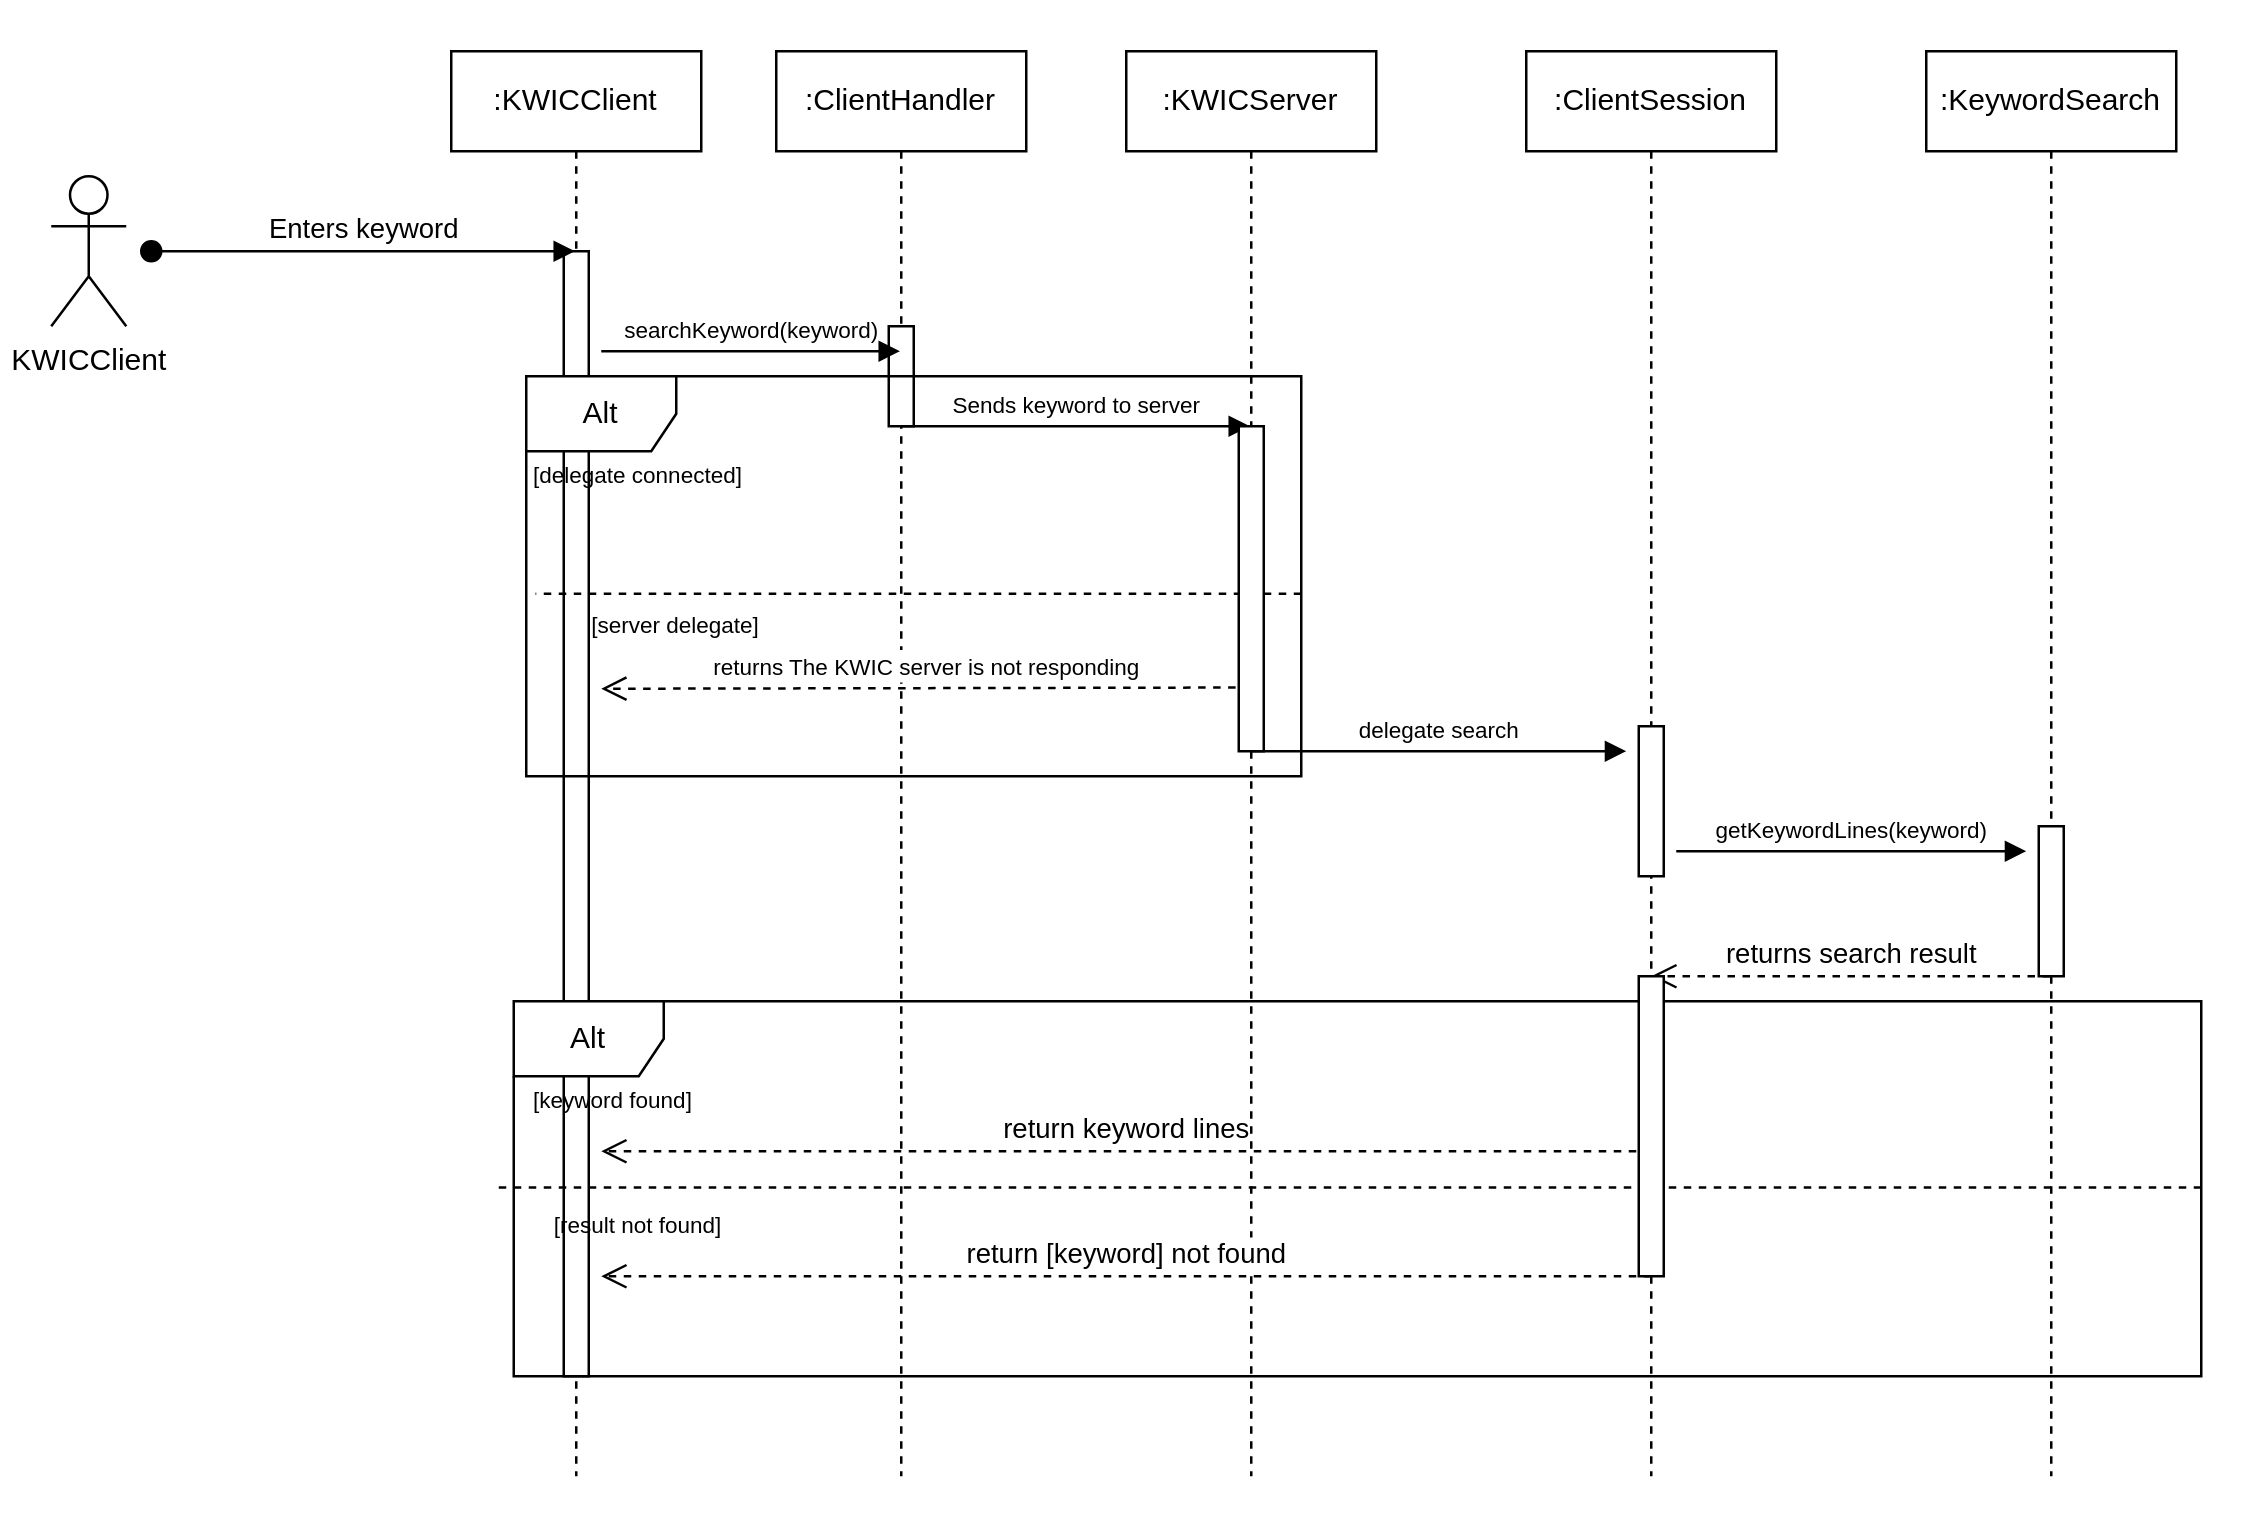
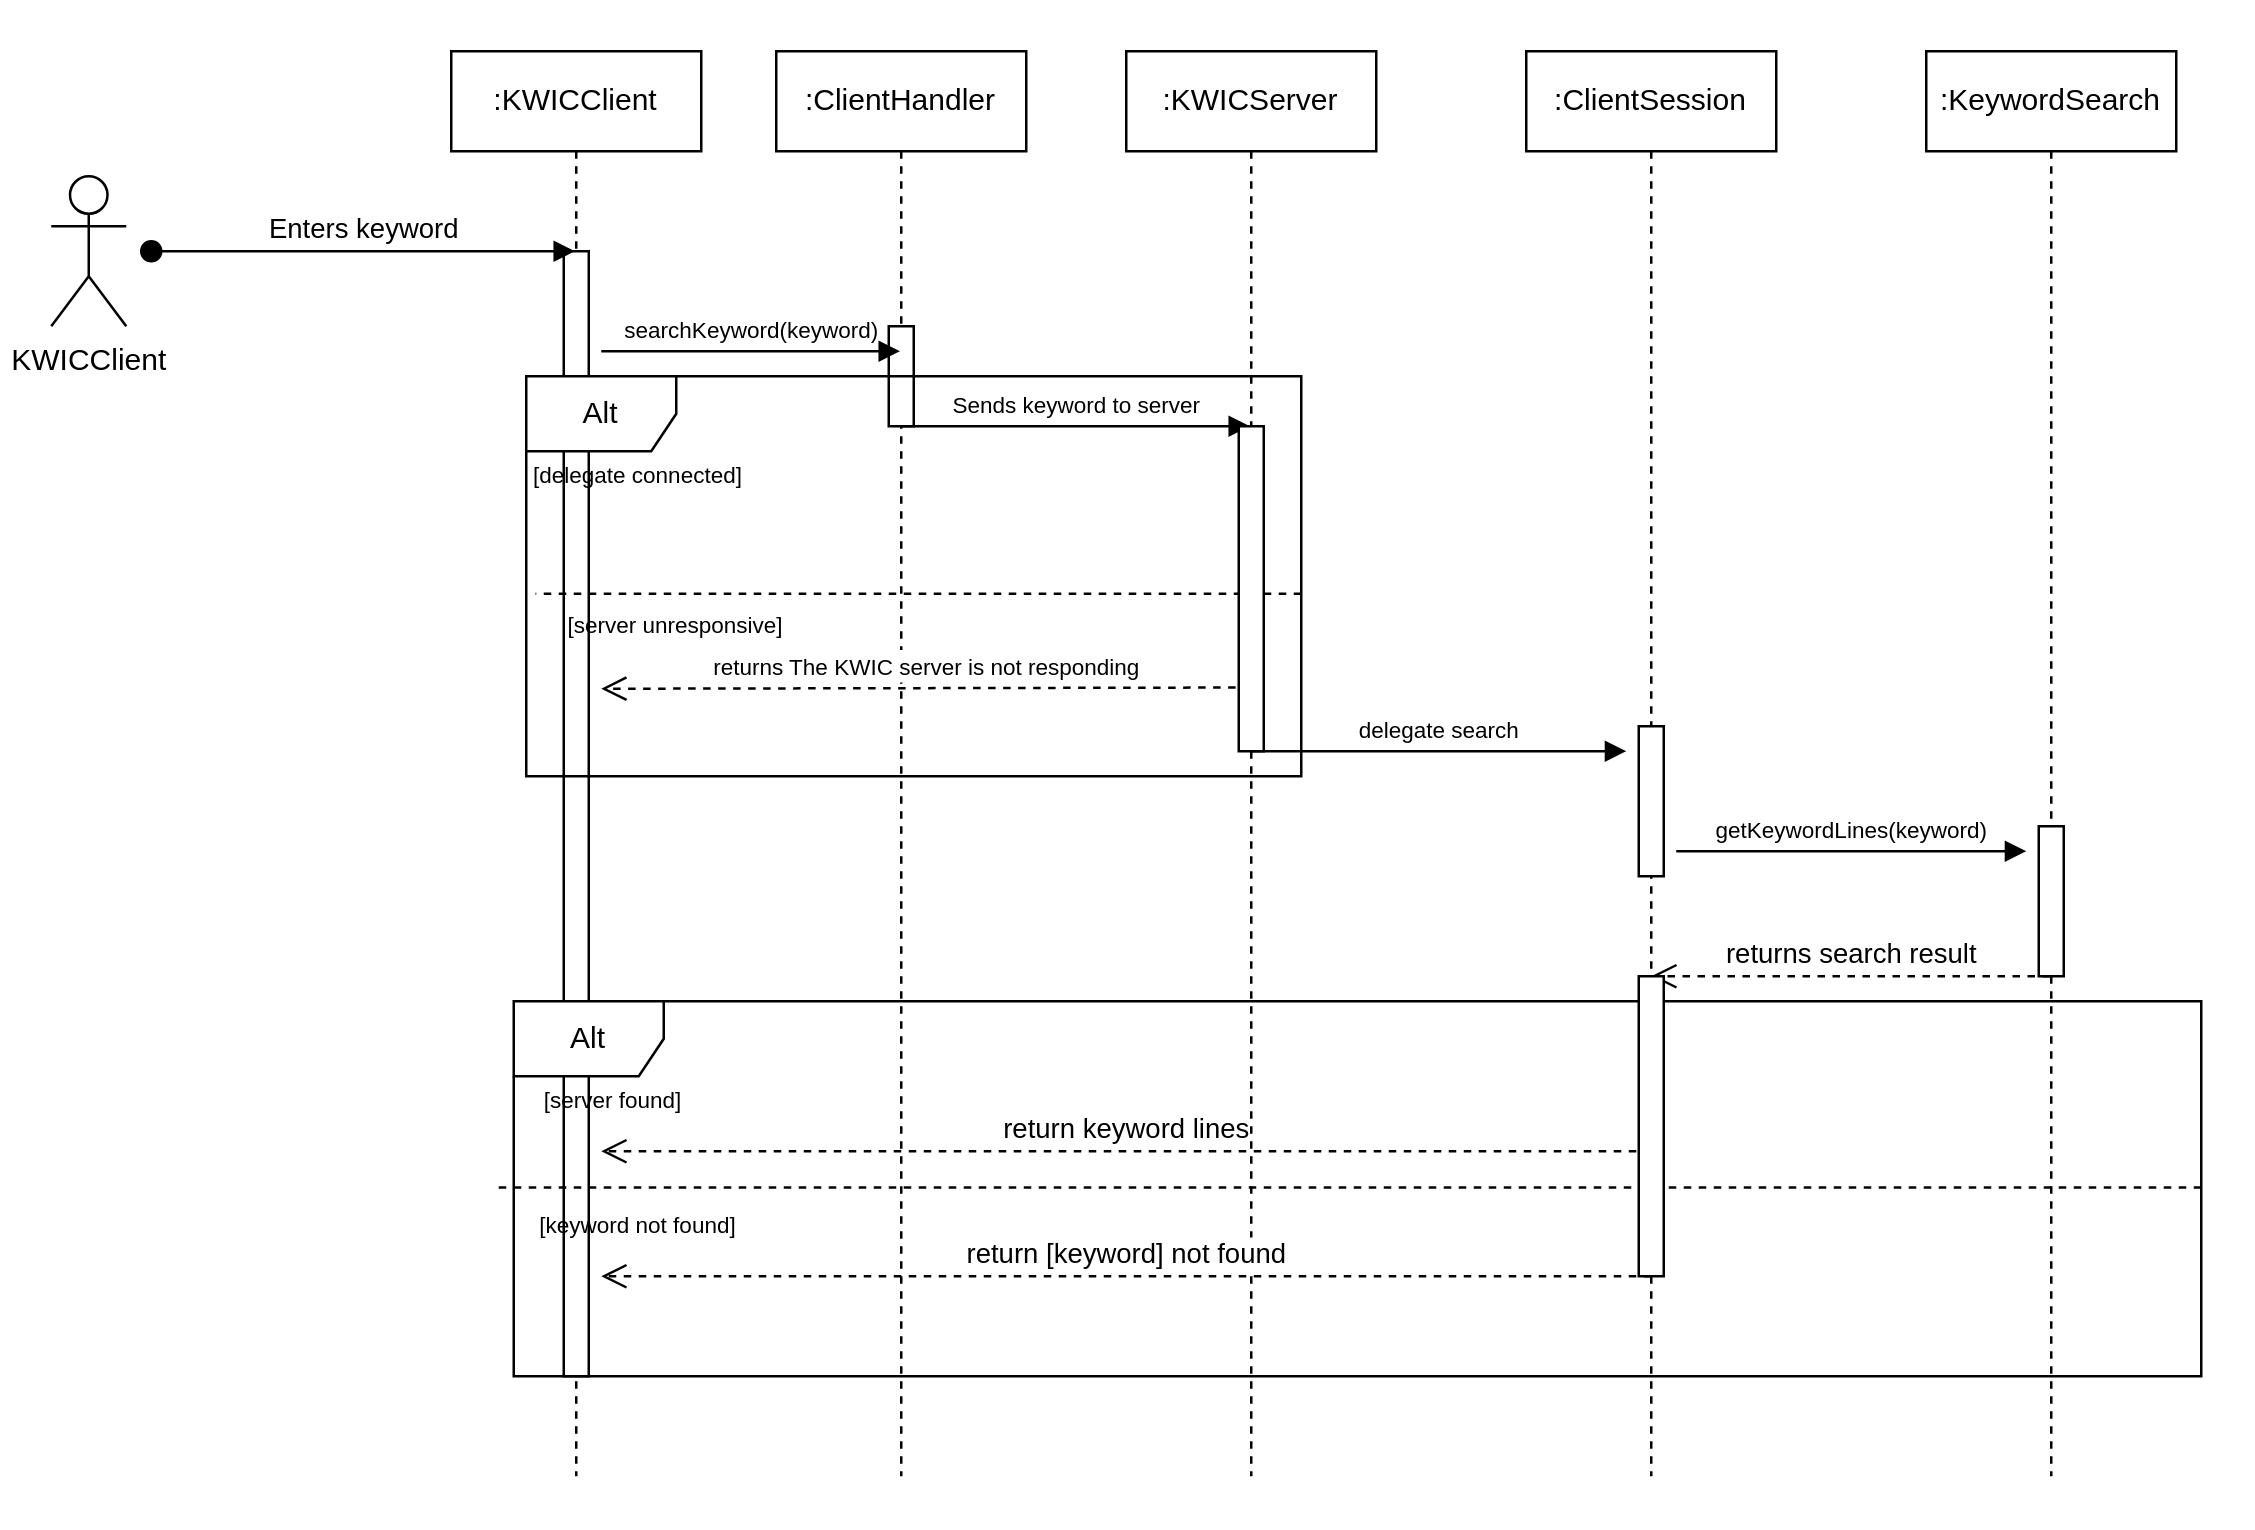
node "[server delegate]": label "[server delegate]" -> "[server unresponsive]"
node "[keyword found]": label "[keyword found]" -> "[server found]"
node "[result not found]": label "[result not found]" -> "[keyword not found]"
